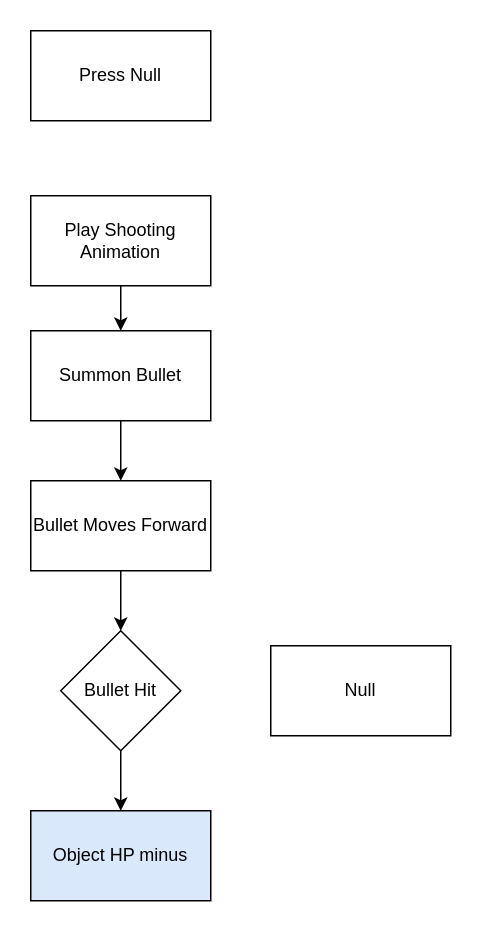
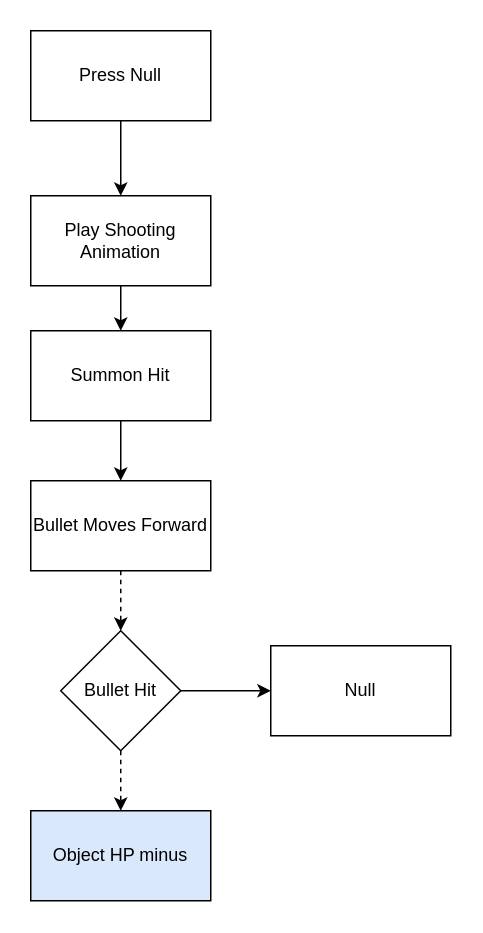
edge "Press Null" -> "Play Shooting Animation": added
node "Summon Bullet": label "Summon Bullet" -> "Summon Hit"
edge "Bullet Moves Forward" -> "Bullet Hit": style solid -> dashed
edge "Bullet Hit" -> "Null": added
edge "Bullet Hit" -> "Object HP minus": style solid -> dashed
